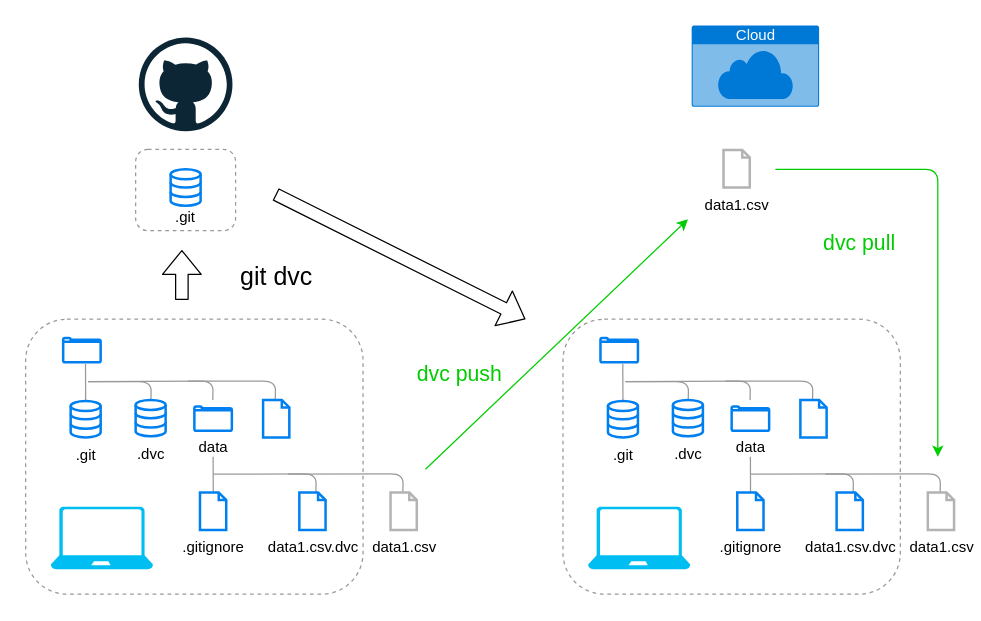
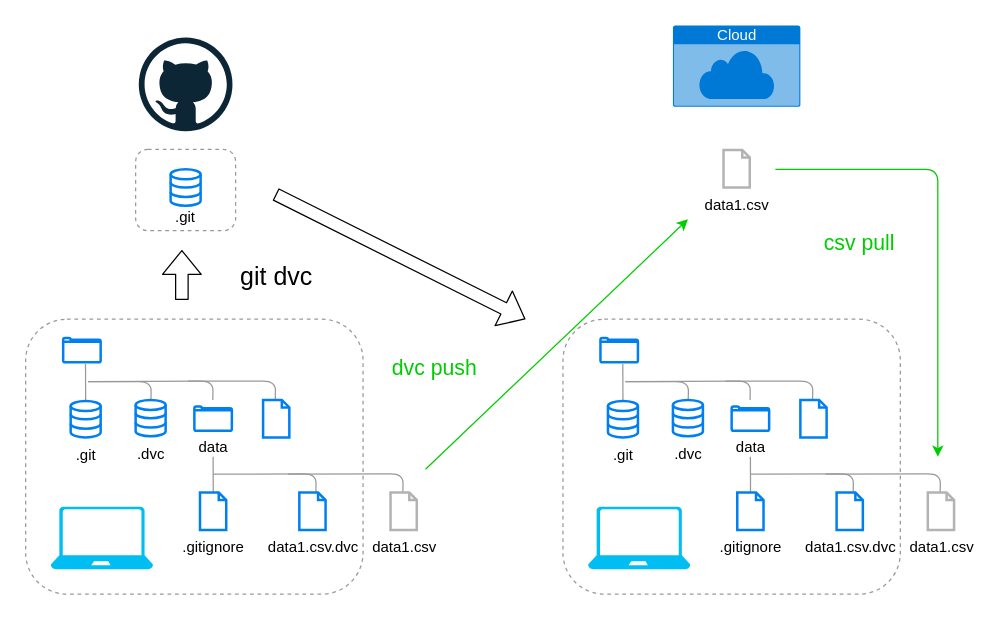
node "Cloud": moved (756, 66) -> (737, 66)
node "dvc pull": label "dvc pull" -> "csv pull"
node "dvc push": moved (460, 375) -> (435, 369)
